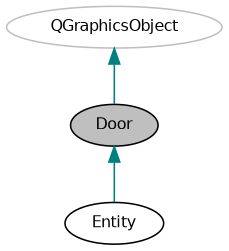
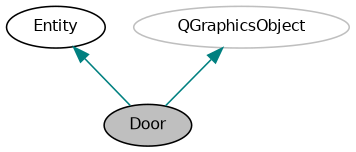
edge "Entity" -> "Door": reversed
